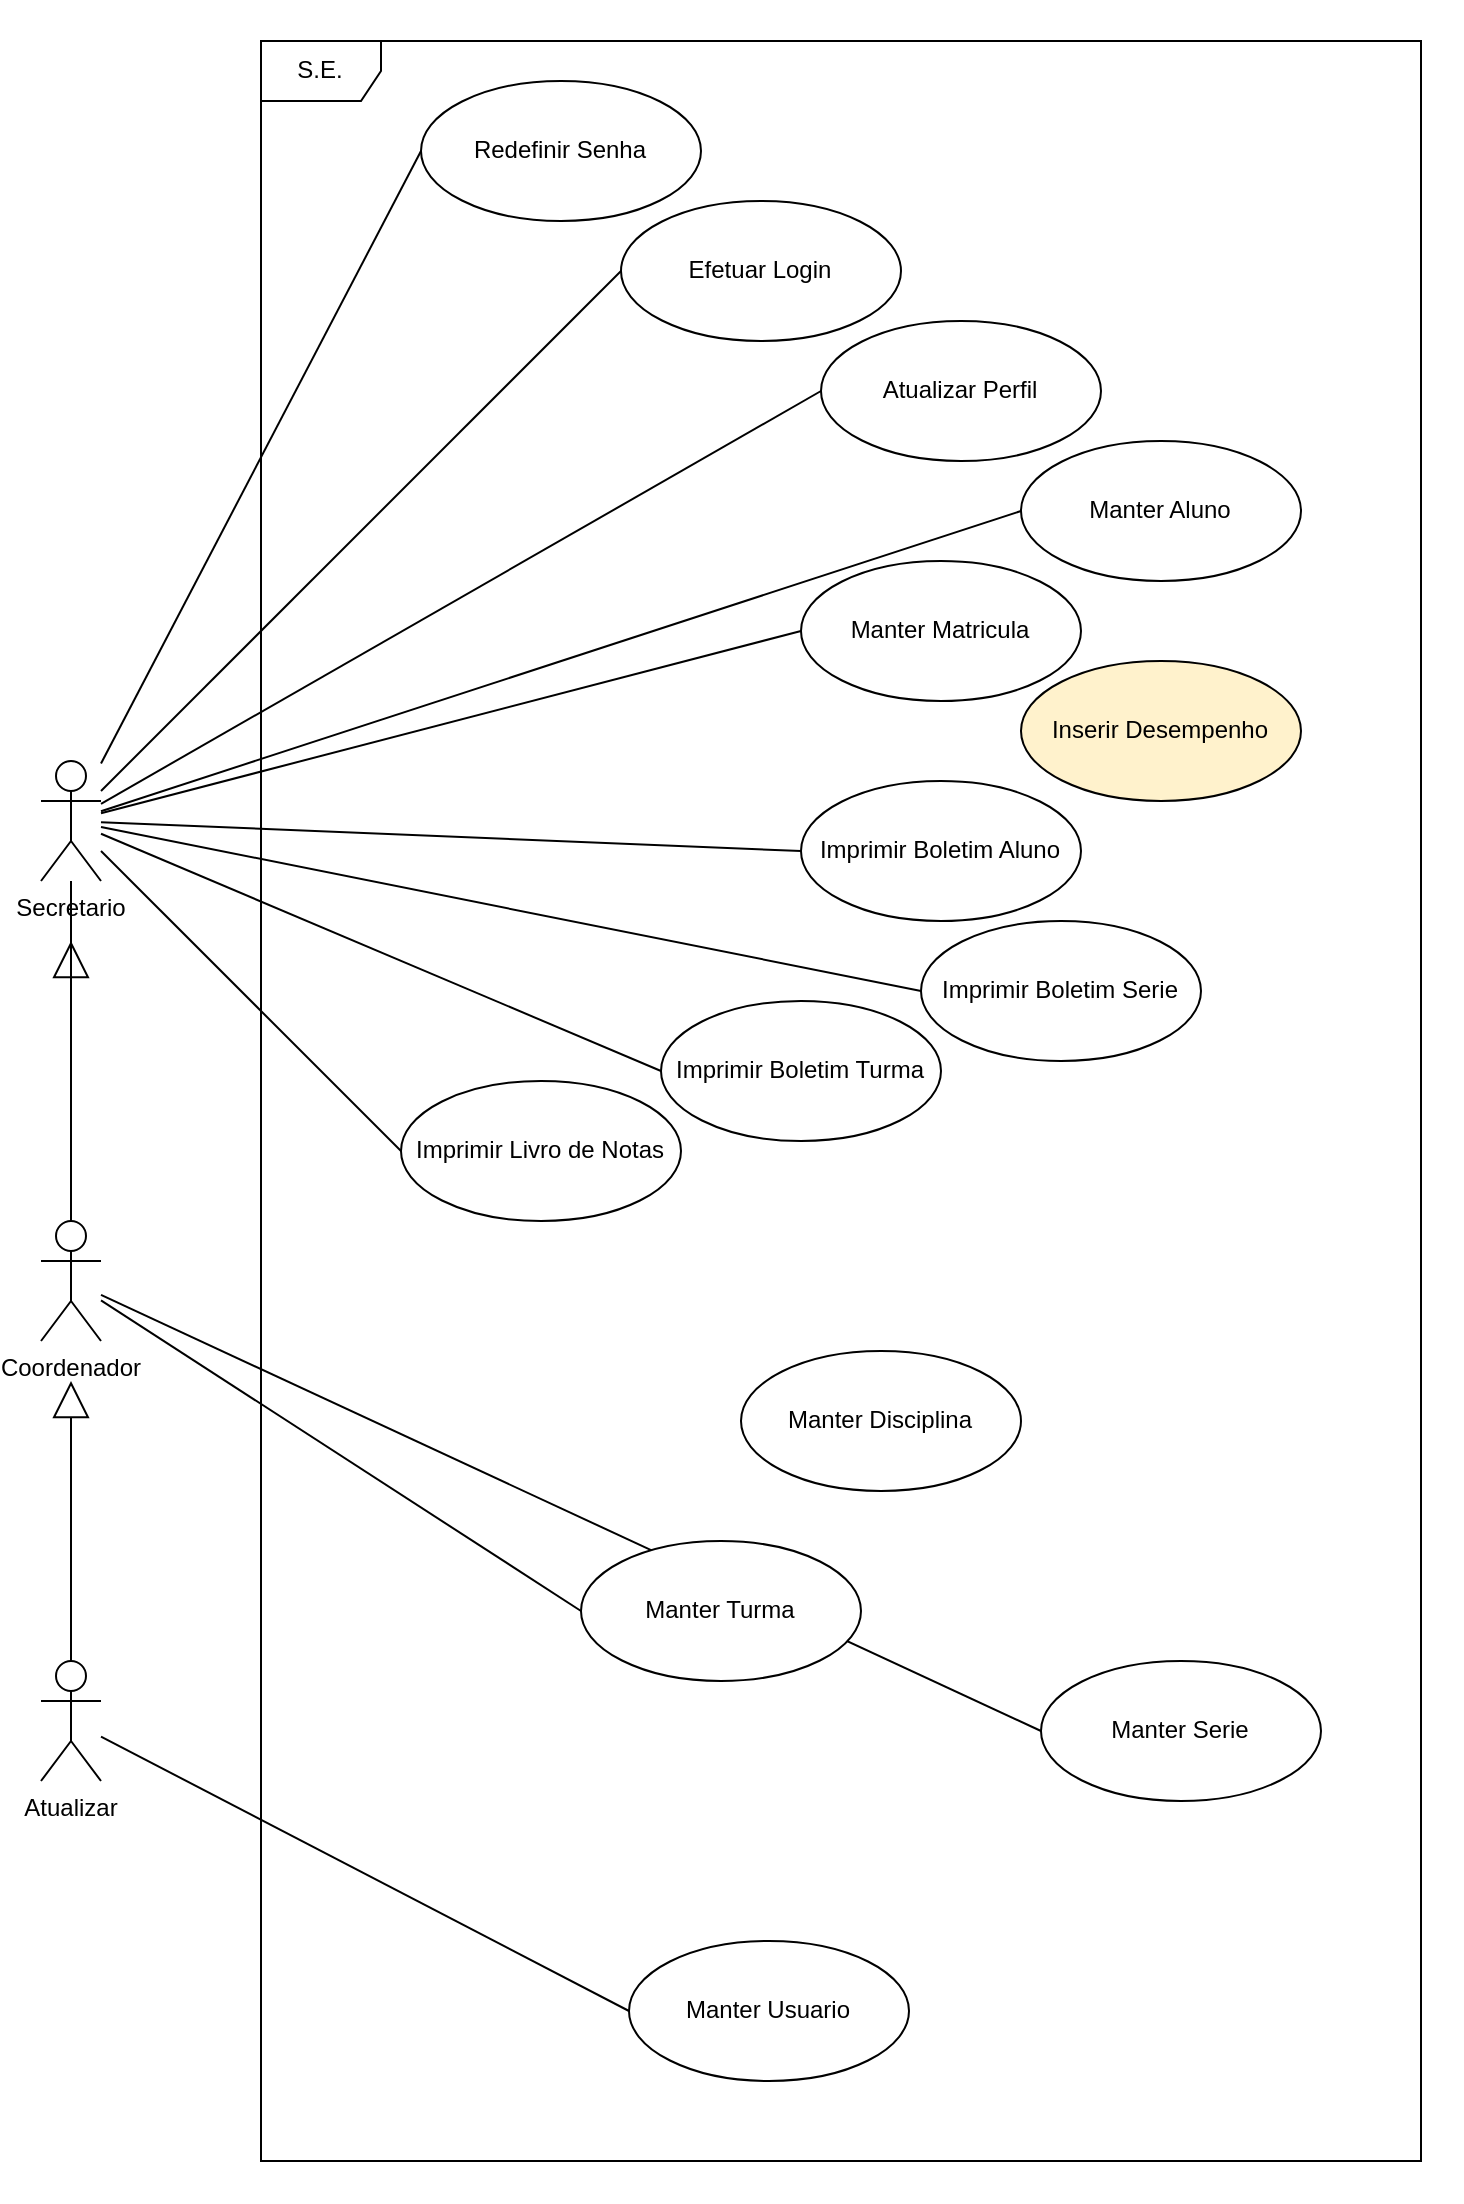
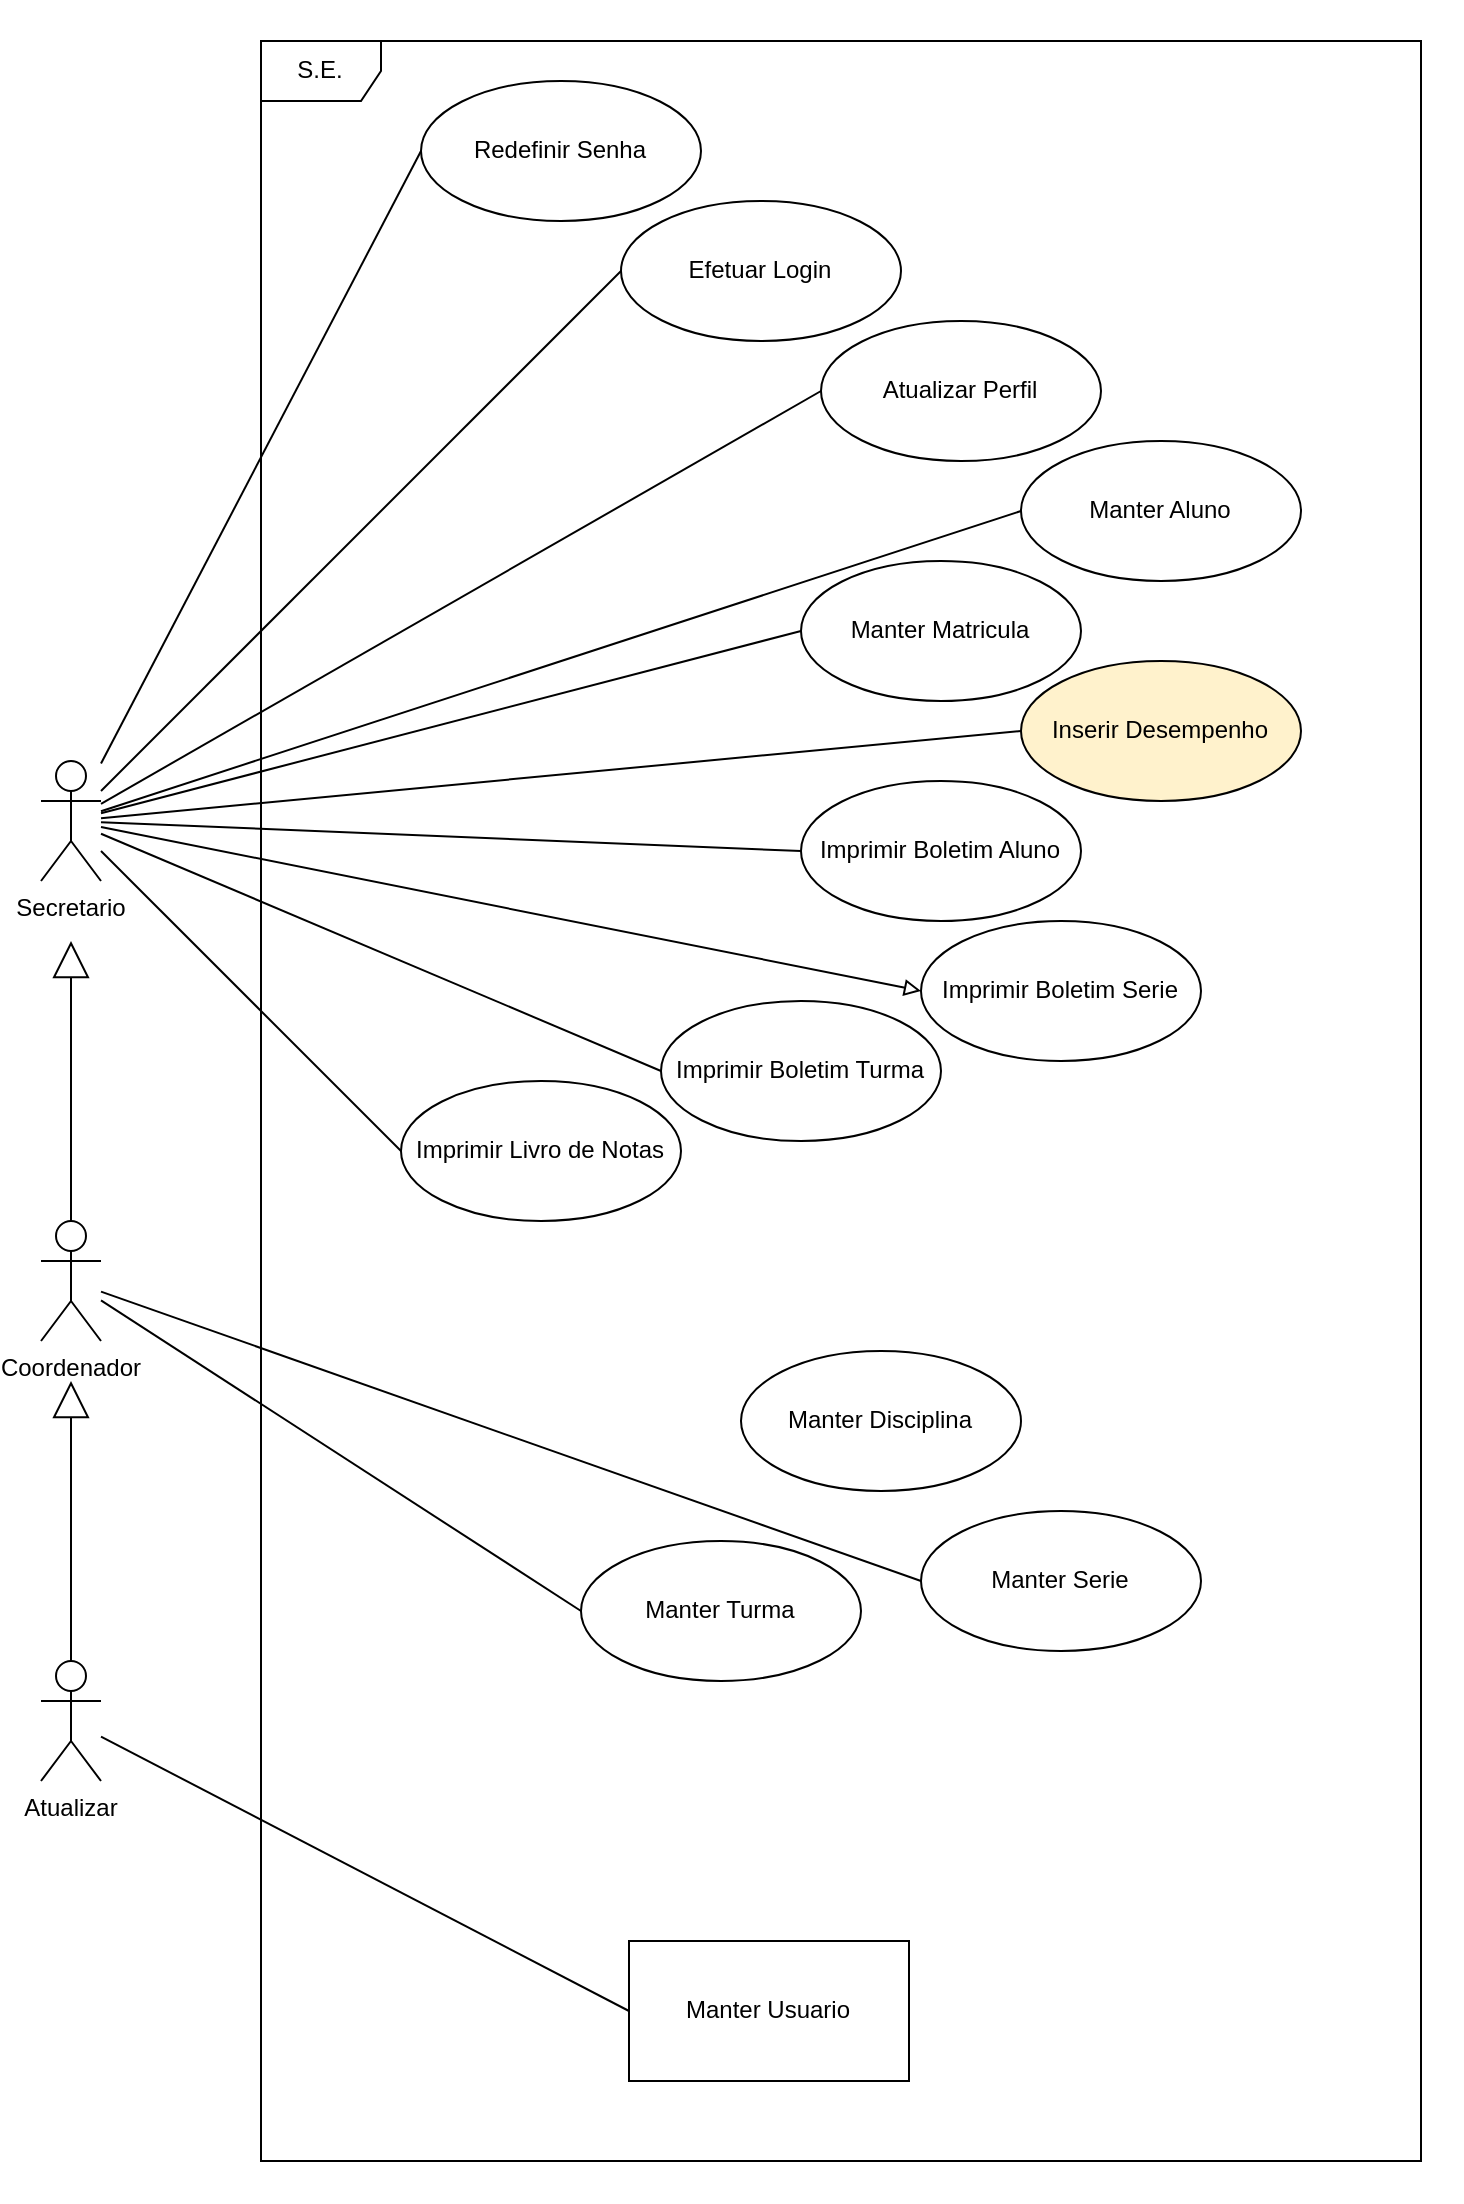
edge "Secretario" -- "Coordenador": now "Secretario" -- "Inserir Desempenho"
edge "Secretario" -- "Imprimir Boletim Serie": arrowhead none -> block
node "Manter Serie": moved (1181, 1731) -> (1061, 1581)
node "Manter Usuario": shape ellipse -> rectangle
